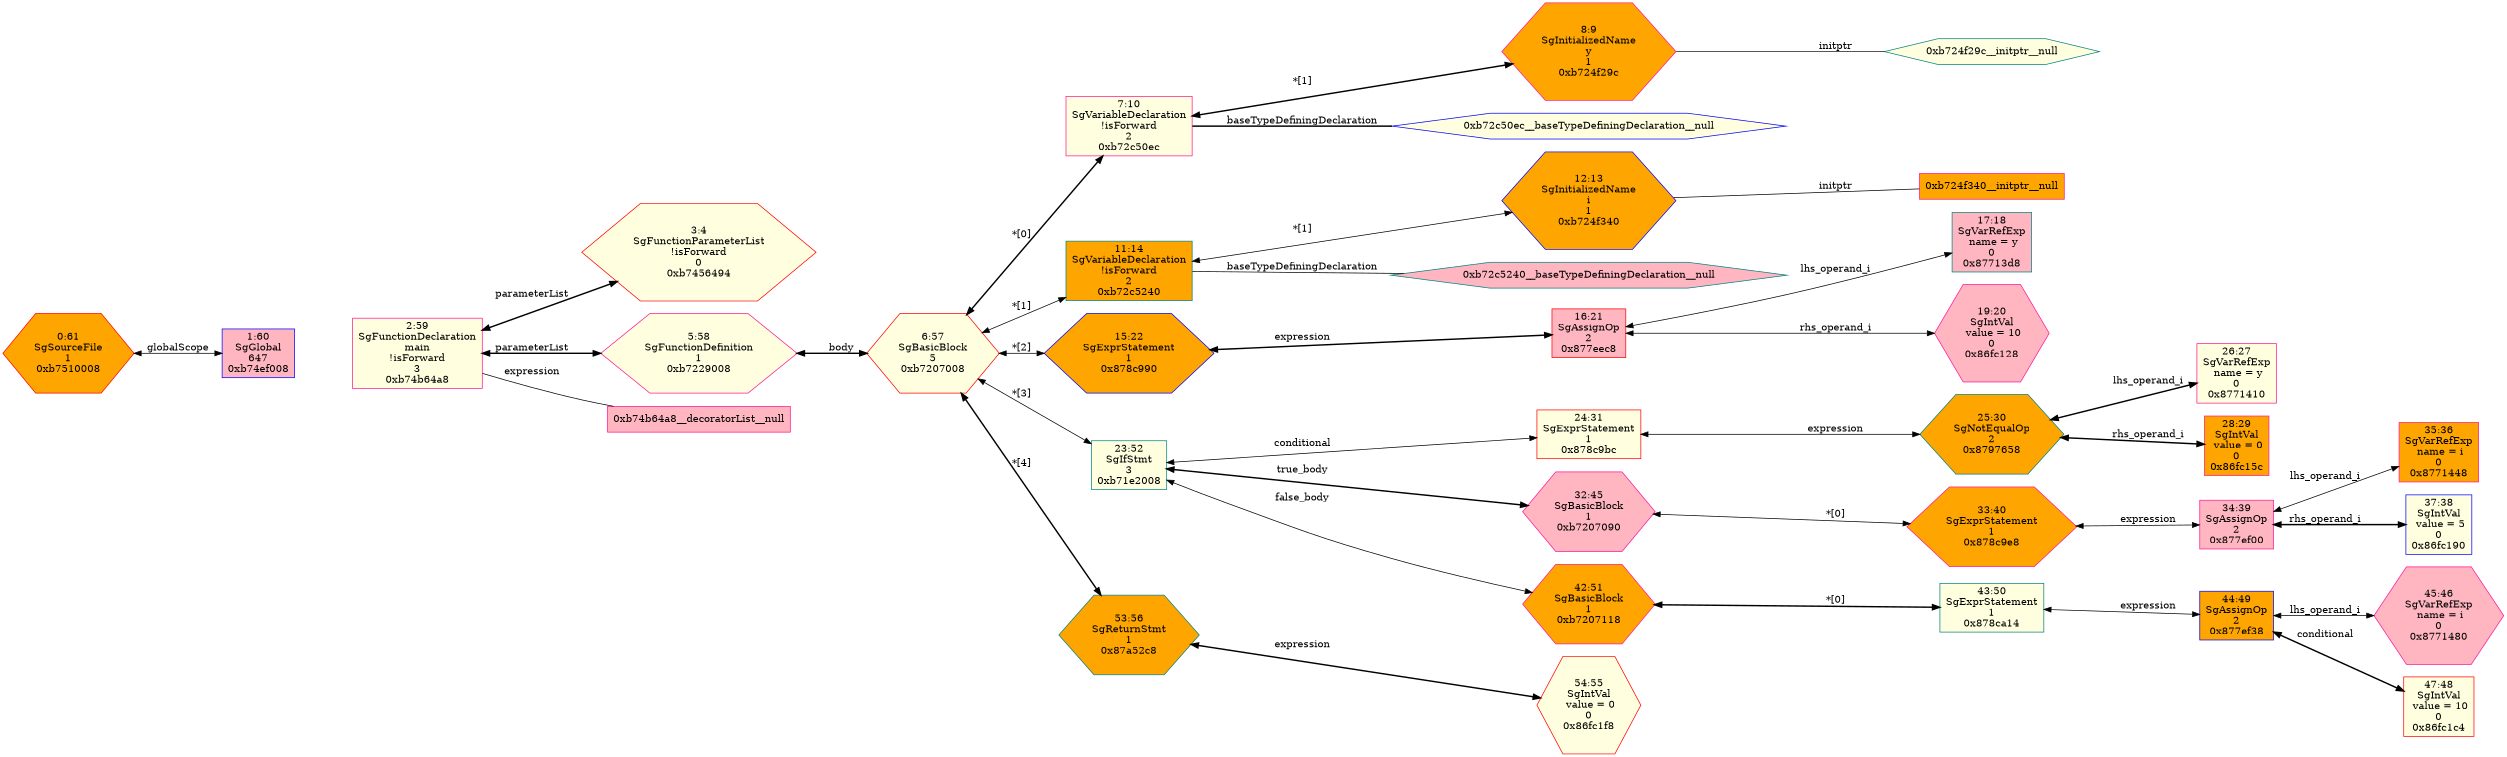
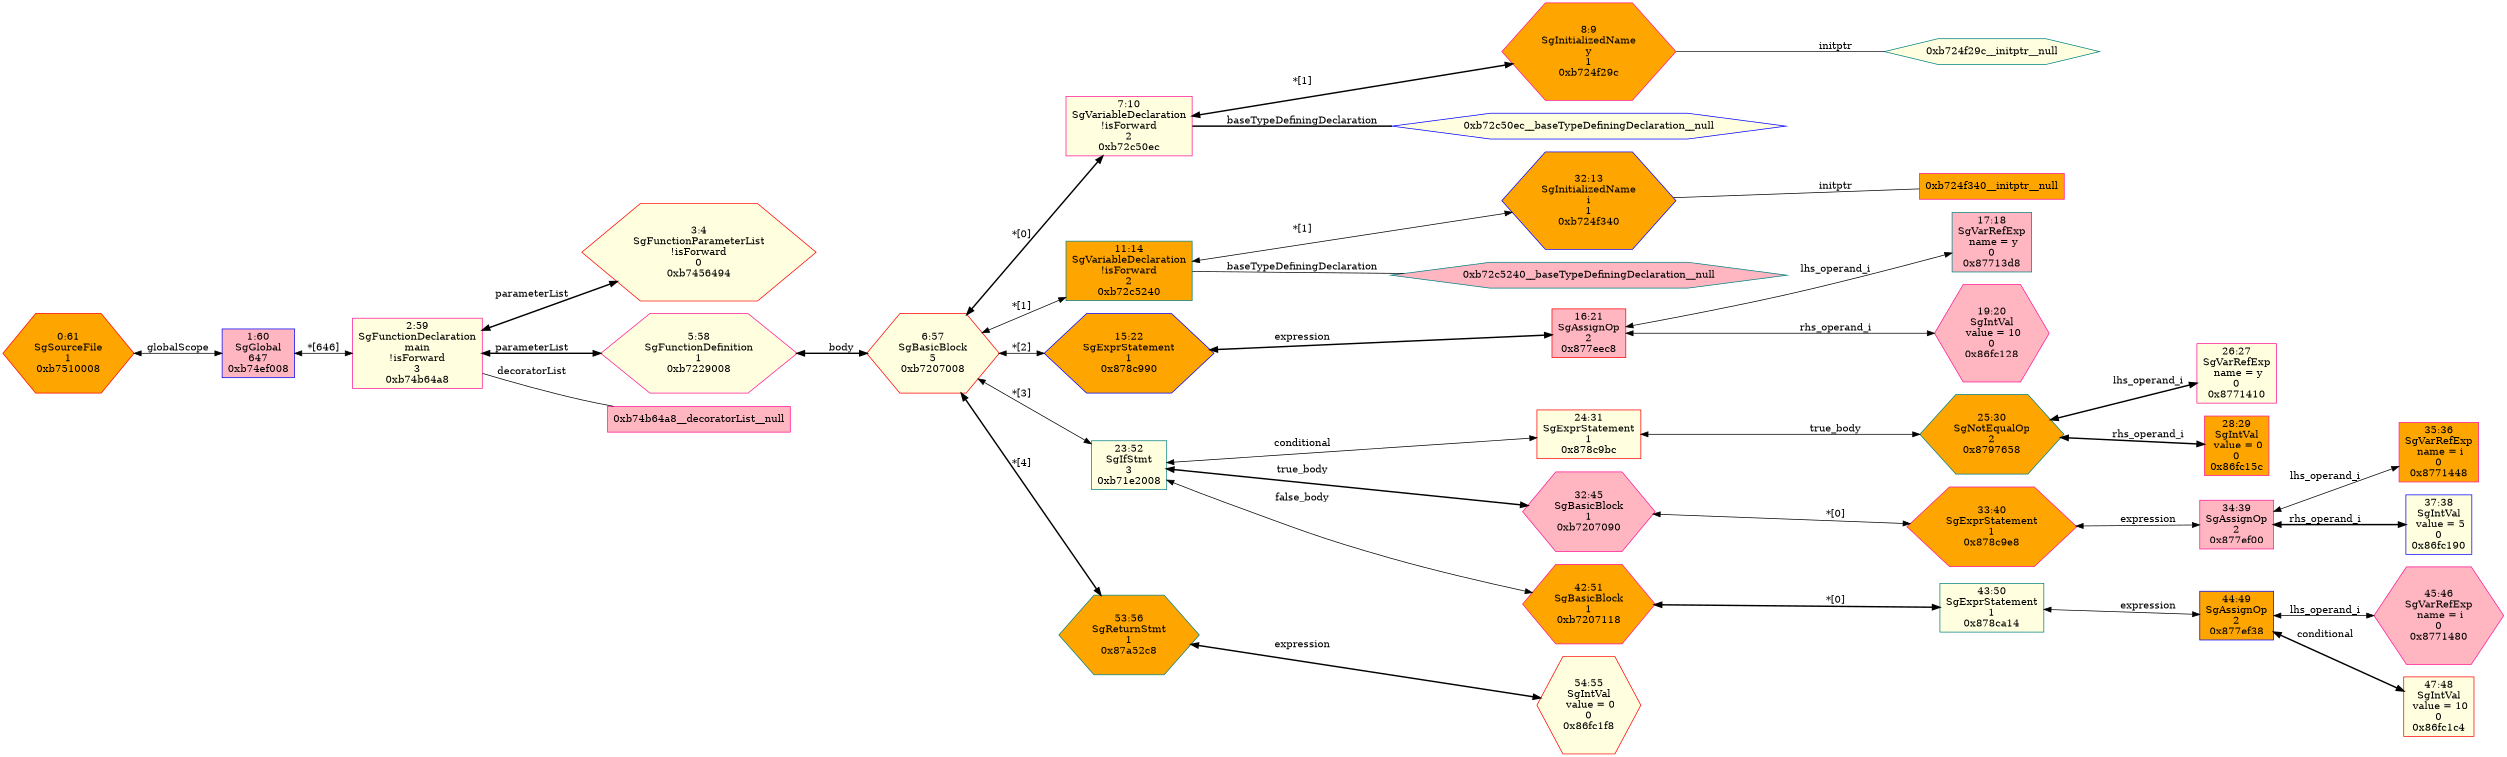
node "12:13 SgInitializedName i 1 0xb724f340": label "12:13 SgInitializedName i 1 0xb724f340" -> "32:13 SgInitializedName i 1 0xb724f340"
edge "1:60 SgGlobal 647 0xb74ef008" -- "2:59 SgFunctionDeclaration main !isForward 3 0xb74b64a8": added, label "*[646]"
edge "2:59 SgFunctionDeclaration main !isForward 3 0xb74b64a8" -- "0xb74b64a8__decoratorList__null": label "expression" -> "decoratorList"
edge "24:31 SgExprStatement 1 0x878c9bc" -- "25:30 SgNotEqualOp 2 0x8797658": label "expression" -> "true_body"
